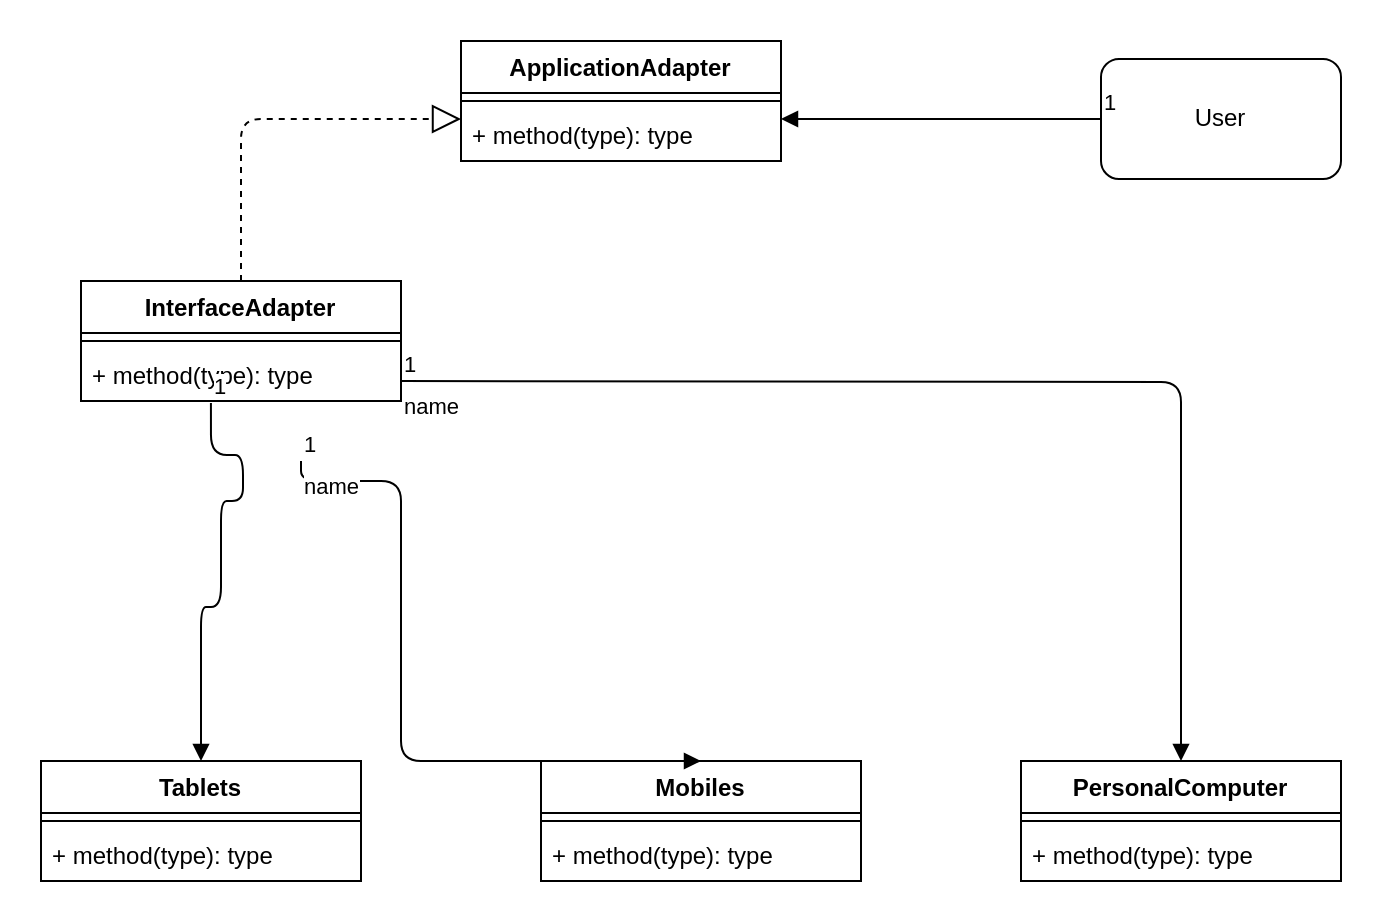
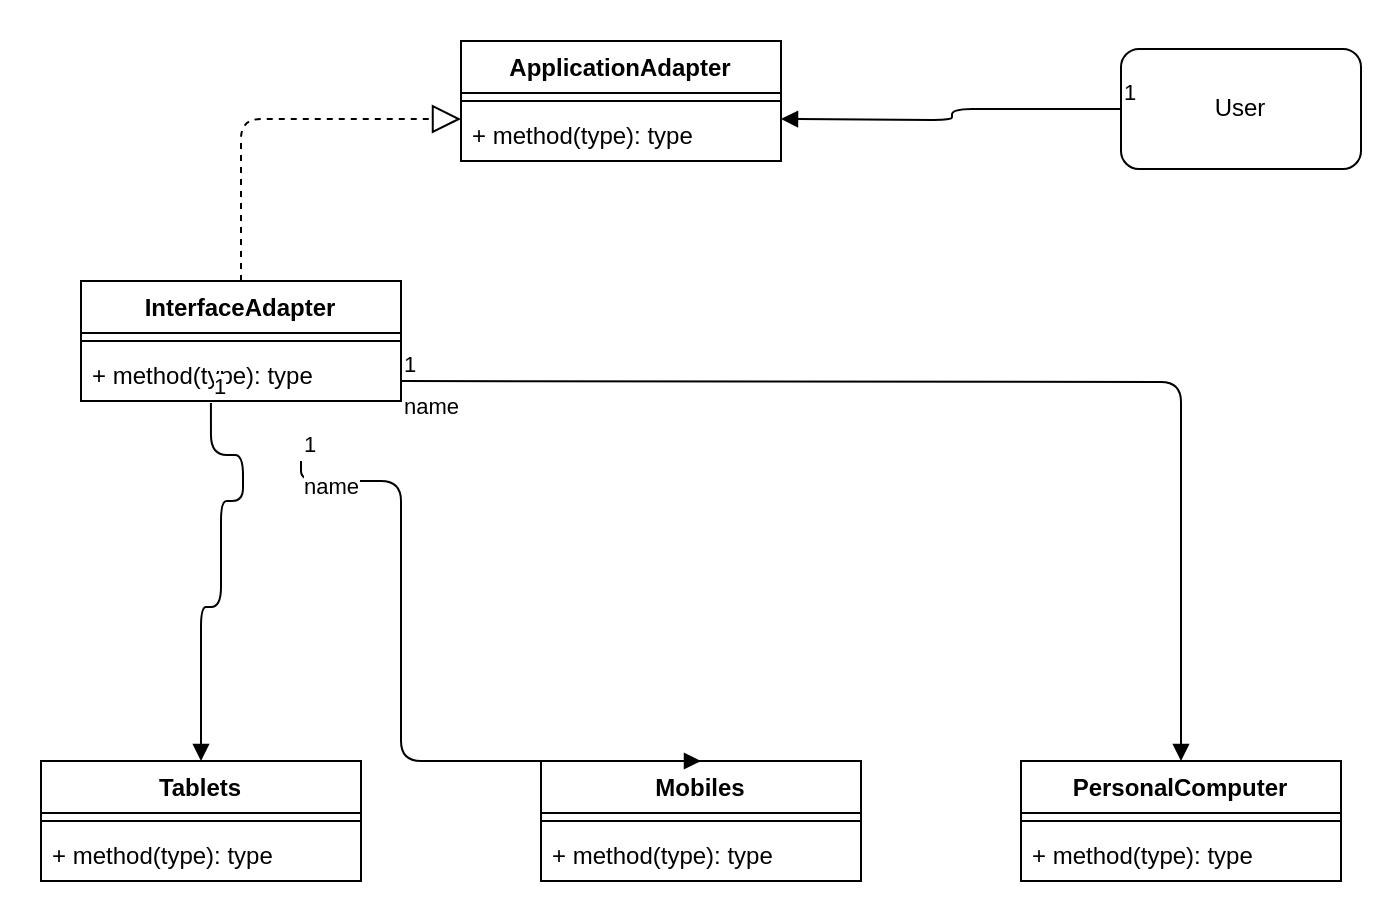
node "User": moved (1221, 119) -> (1241, 109)
